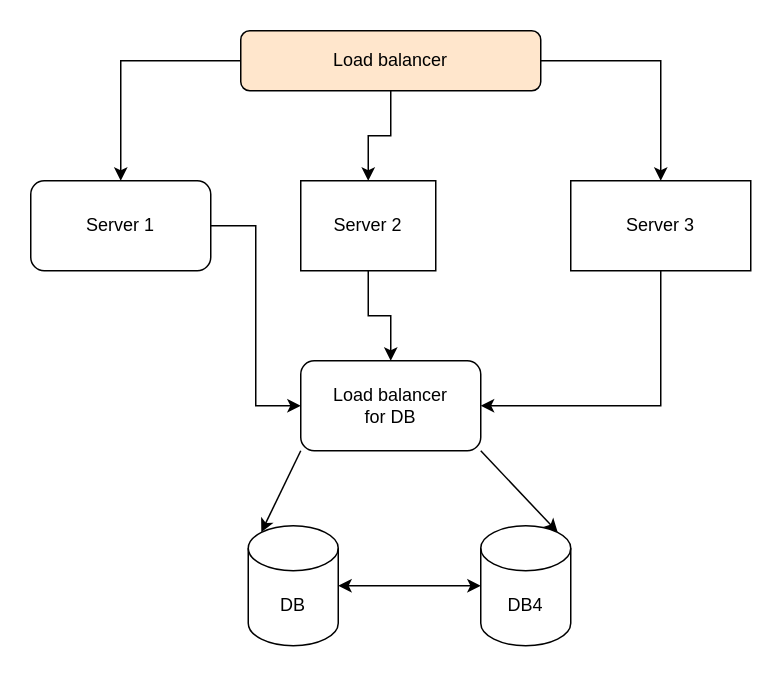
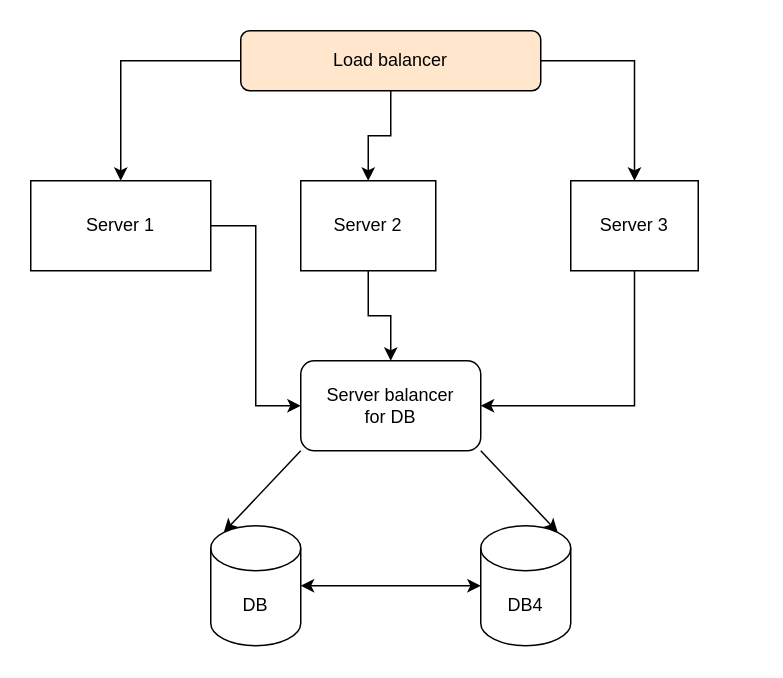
node "Server 1": shape rounded rectangle -> rectangle
node "Server 3": size 180x90 -> 128x90
node "Load balancer for DB": label "Load balancer for DB" -> "Server balancer for DB"
node "DB": moved (293, 586) -> (256, 586)
